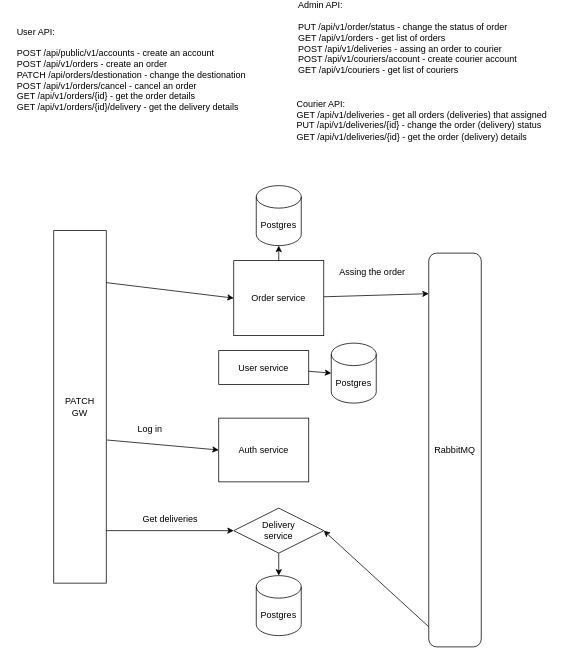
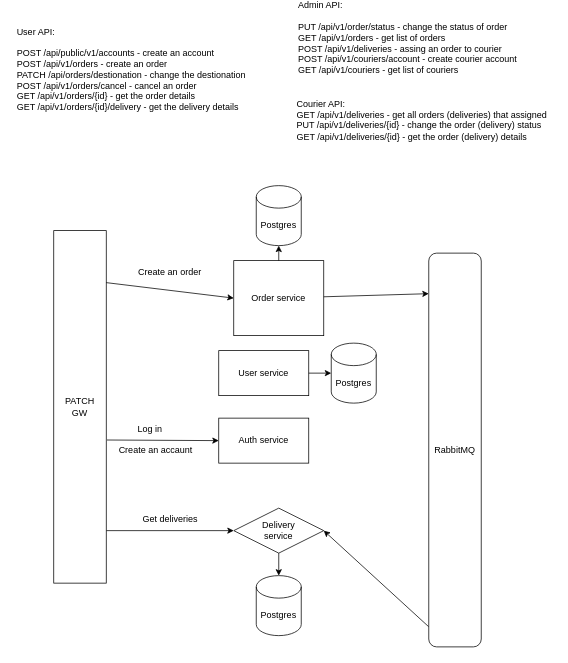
node "Create an order": added
node "Assing the order": removed
node "User service": size 90x34 -> 90x45
node "Auth service": size 90x64 -> 90x45
node "Create an accaunt": added
